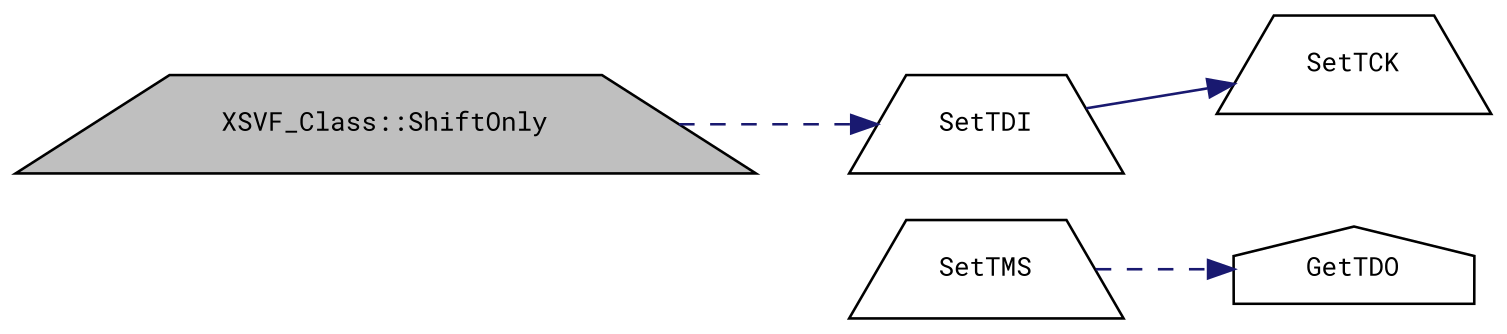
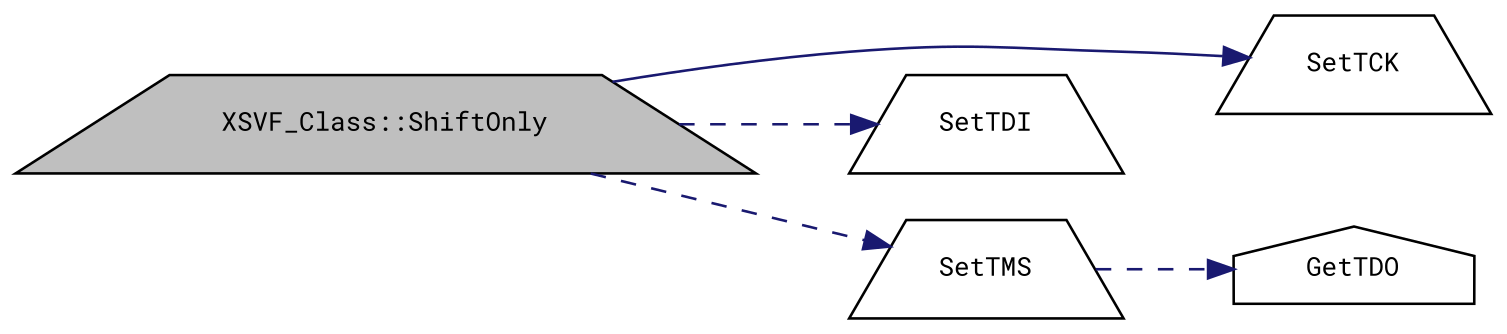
edge "SetTDI" -> "SetTCK": now "XSVF_Class::ShiftOnly" -> "SetTCK"
edge "XSVF_Class::ShiftOnly" -> "SetTMS": added
